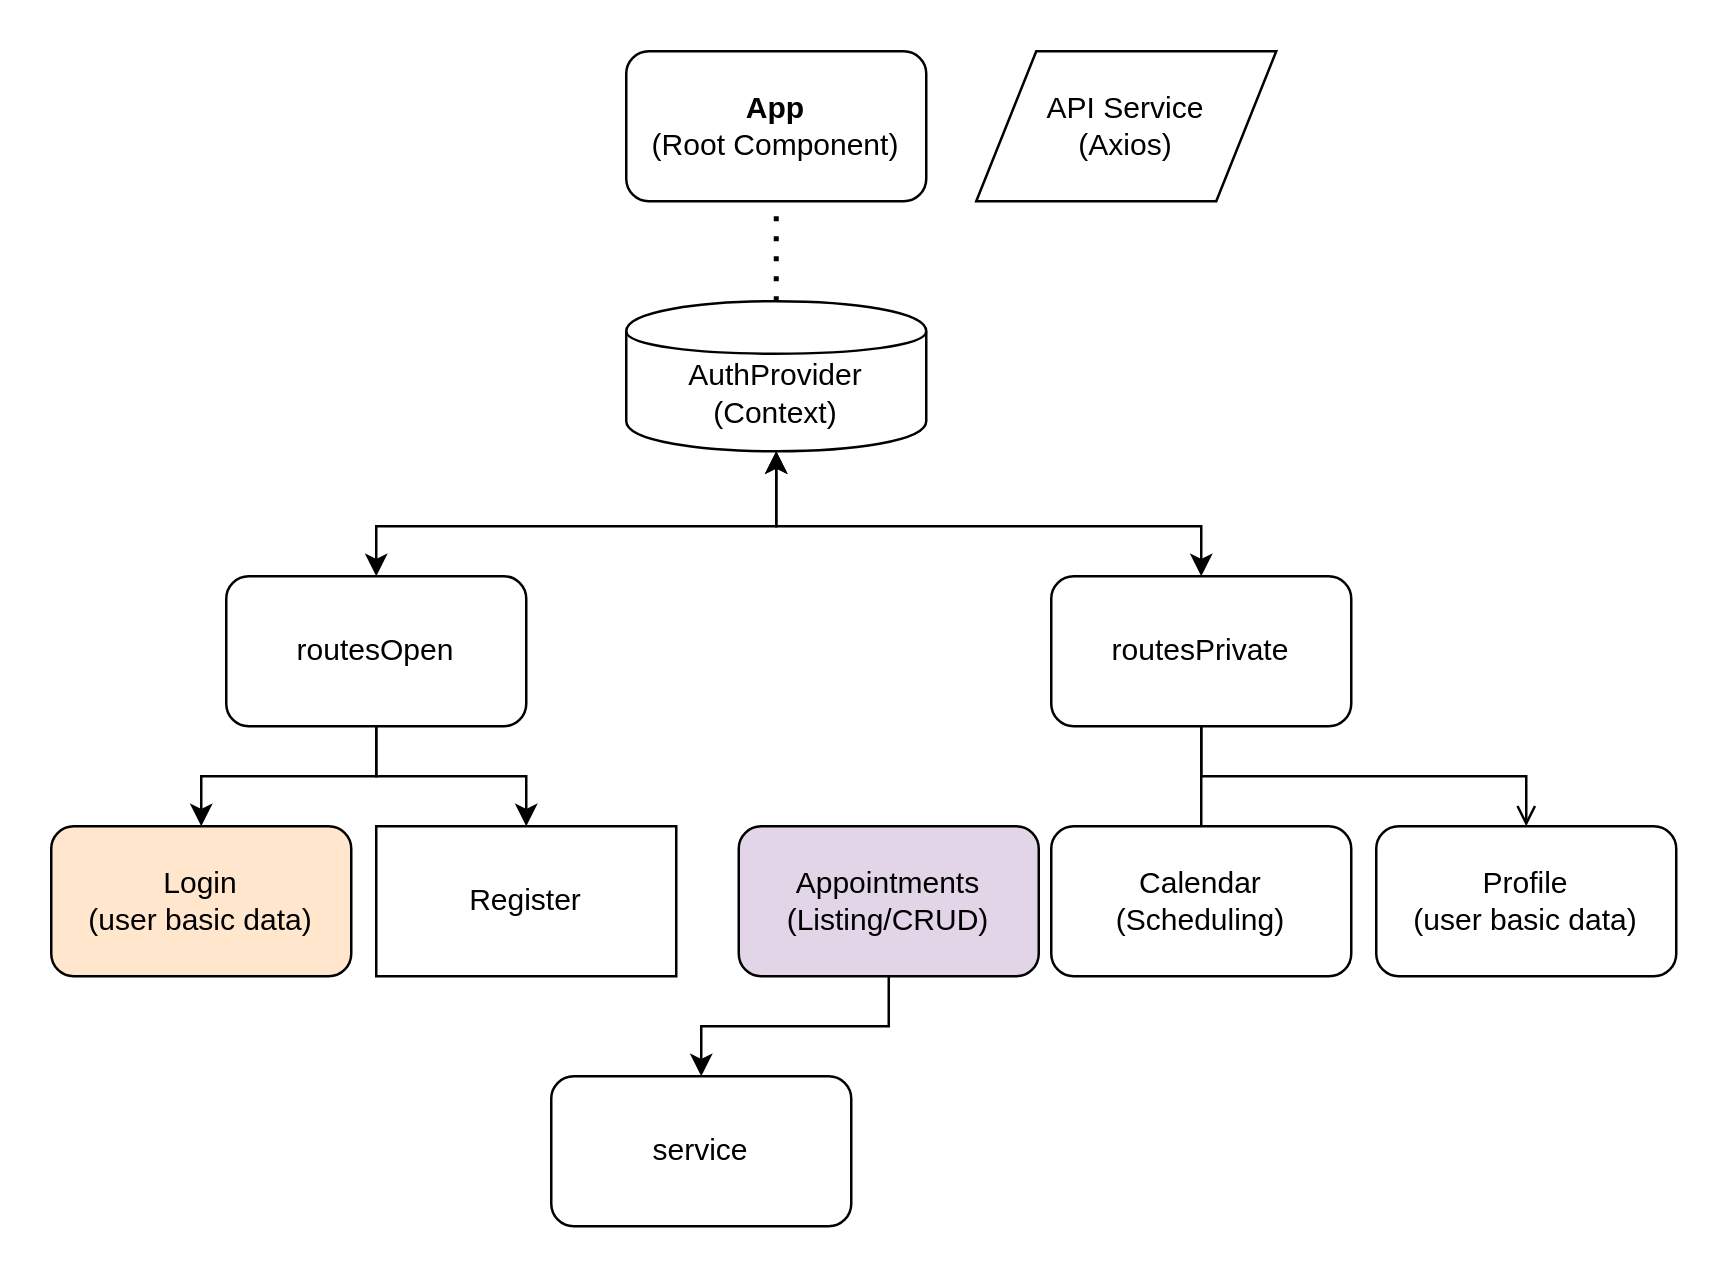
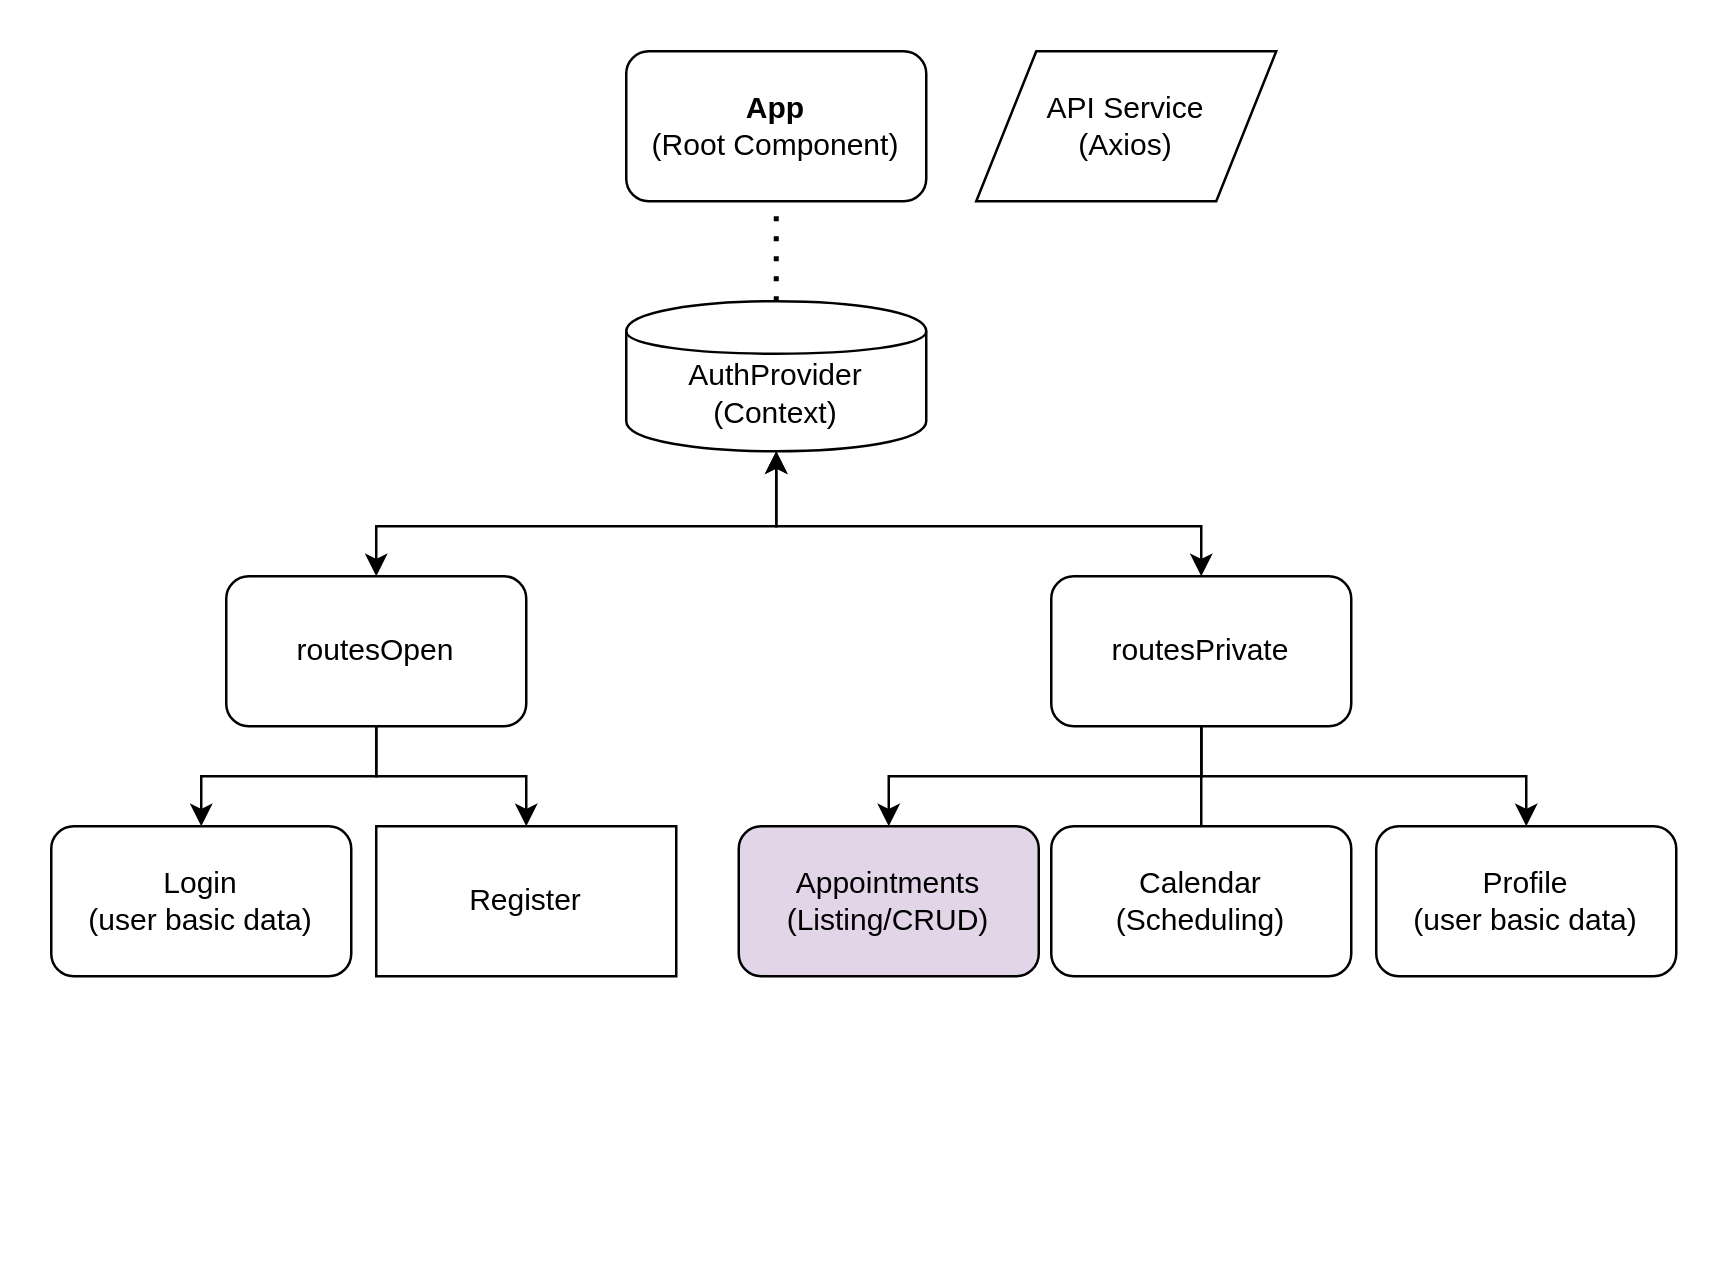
edge "routesPrivate" -> "Appointments (Listing/CRUD)": added
edge "routesPrivate" -> "Profile (user basic data)": arrowhead open -> classic
node "Login (user basic data)": fillcolor #ffe6cc -> #ffffff
edge "Appointments (Listing/CRUD)" -> "service": removed
node "service": removed
